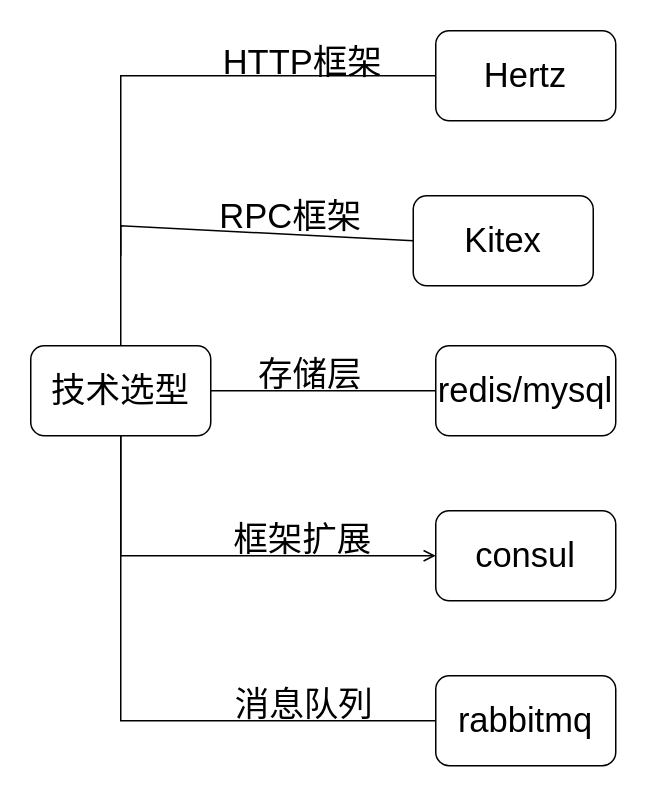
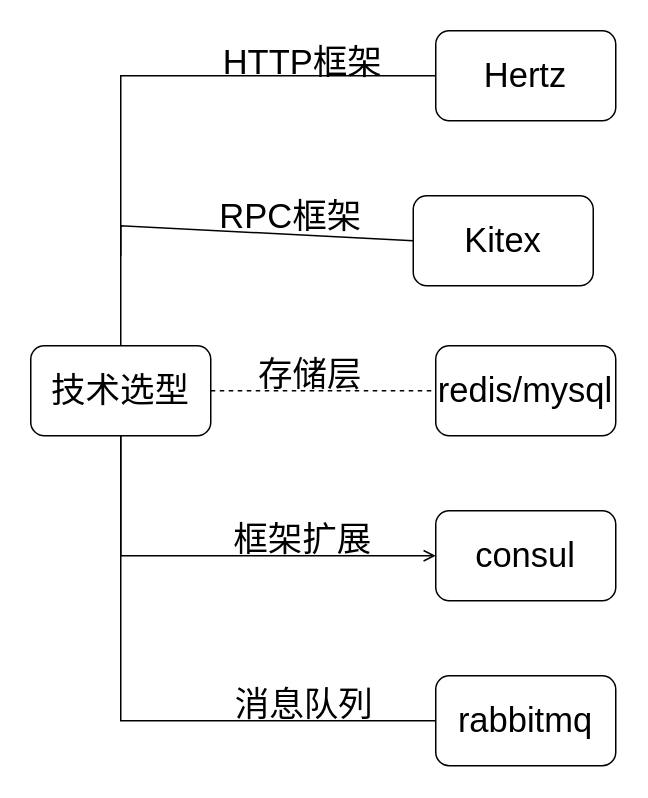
edge "技术选型" -- "redis/mysql": style solid -> dashed
